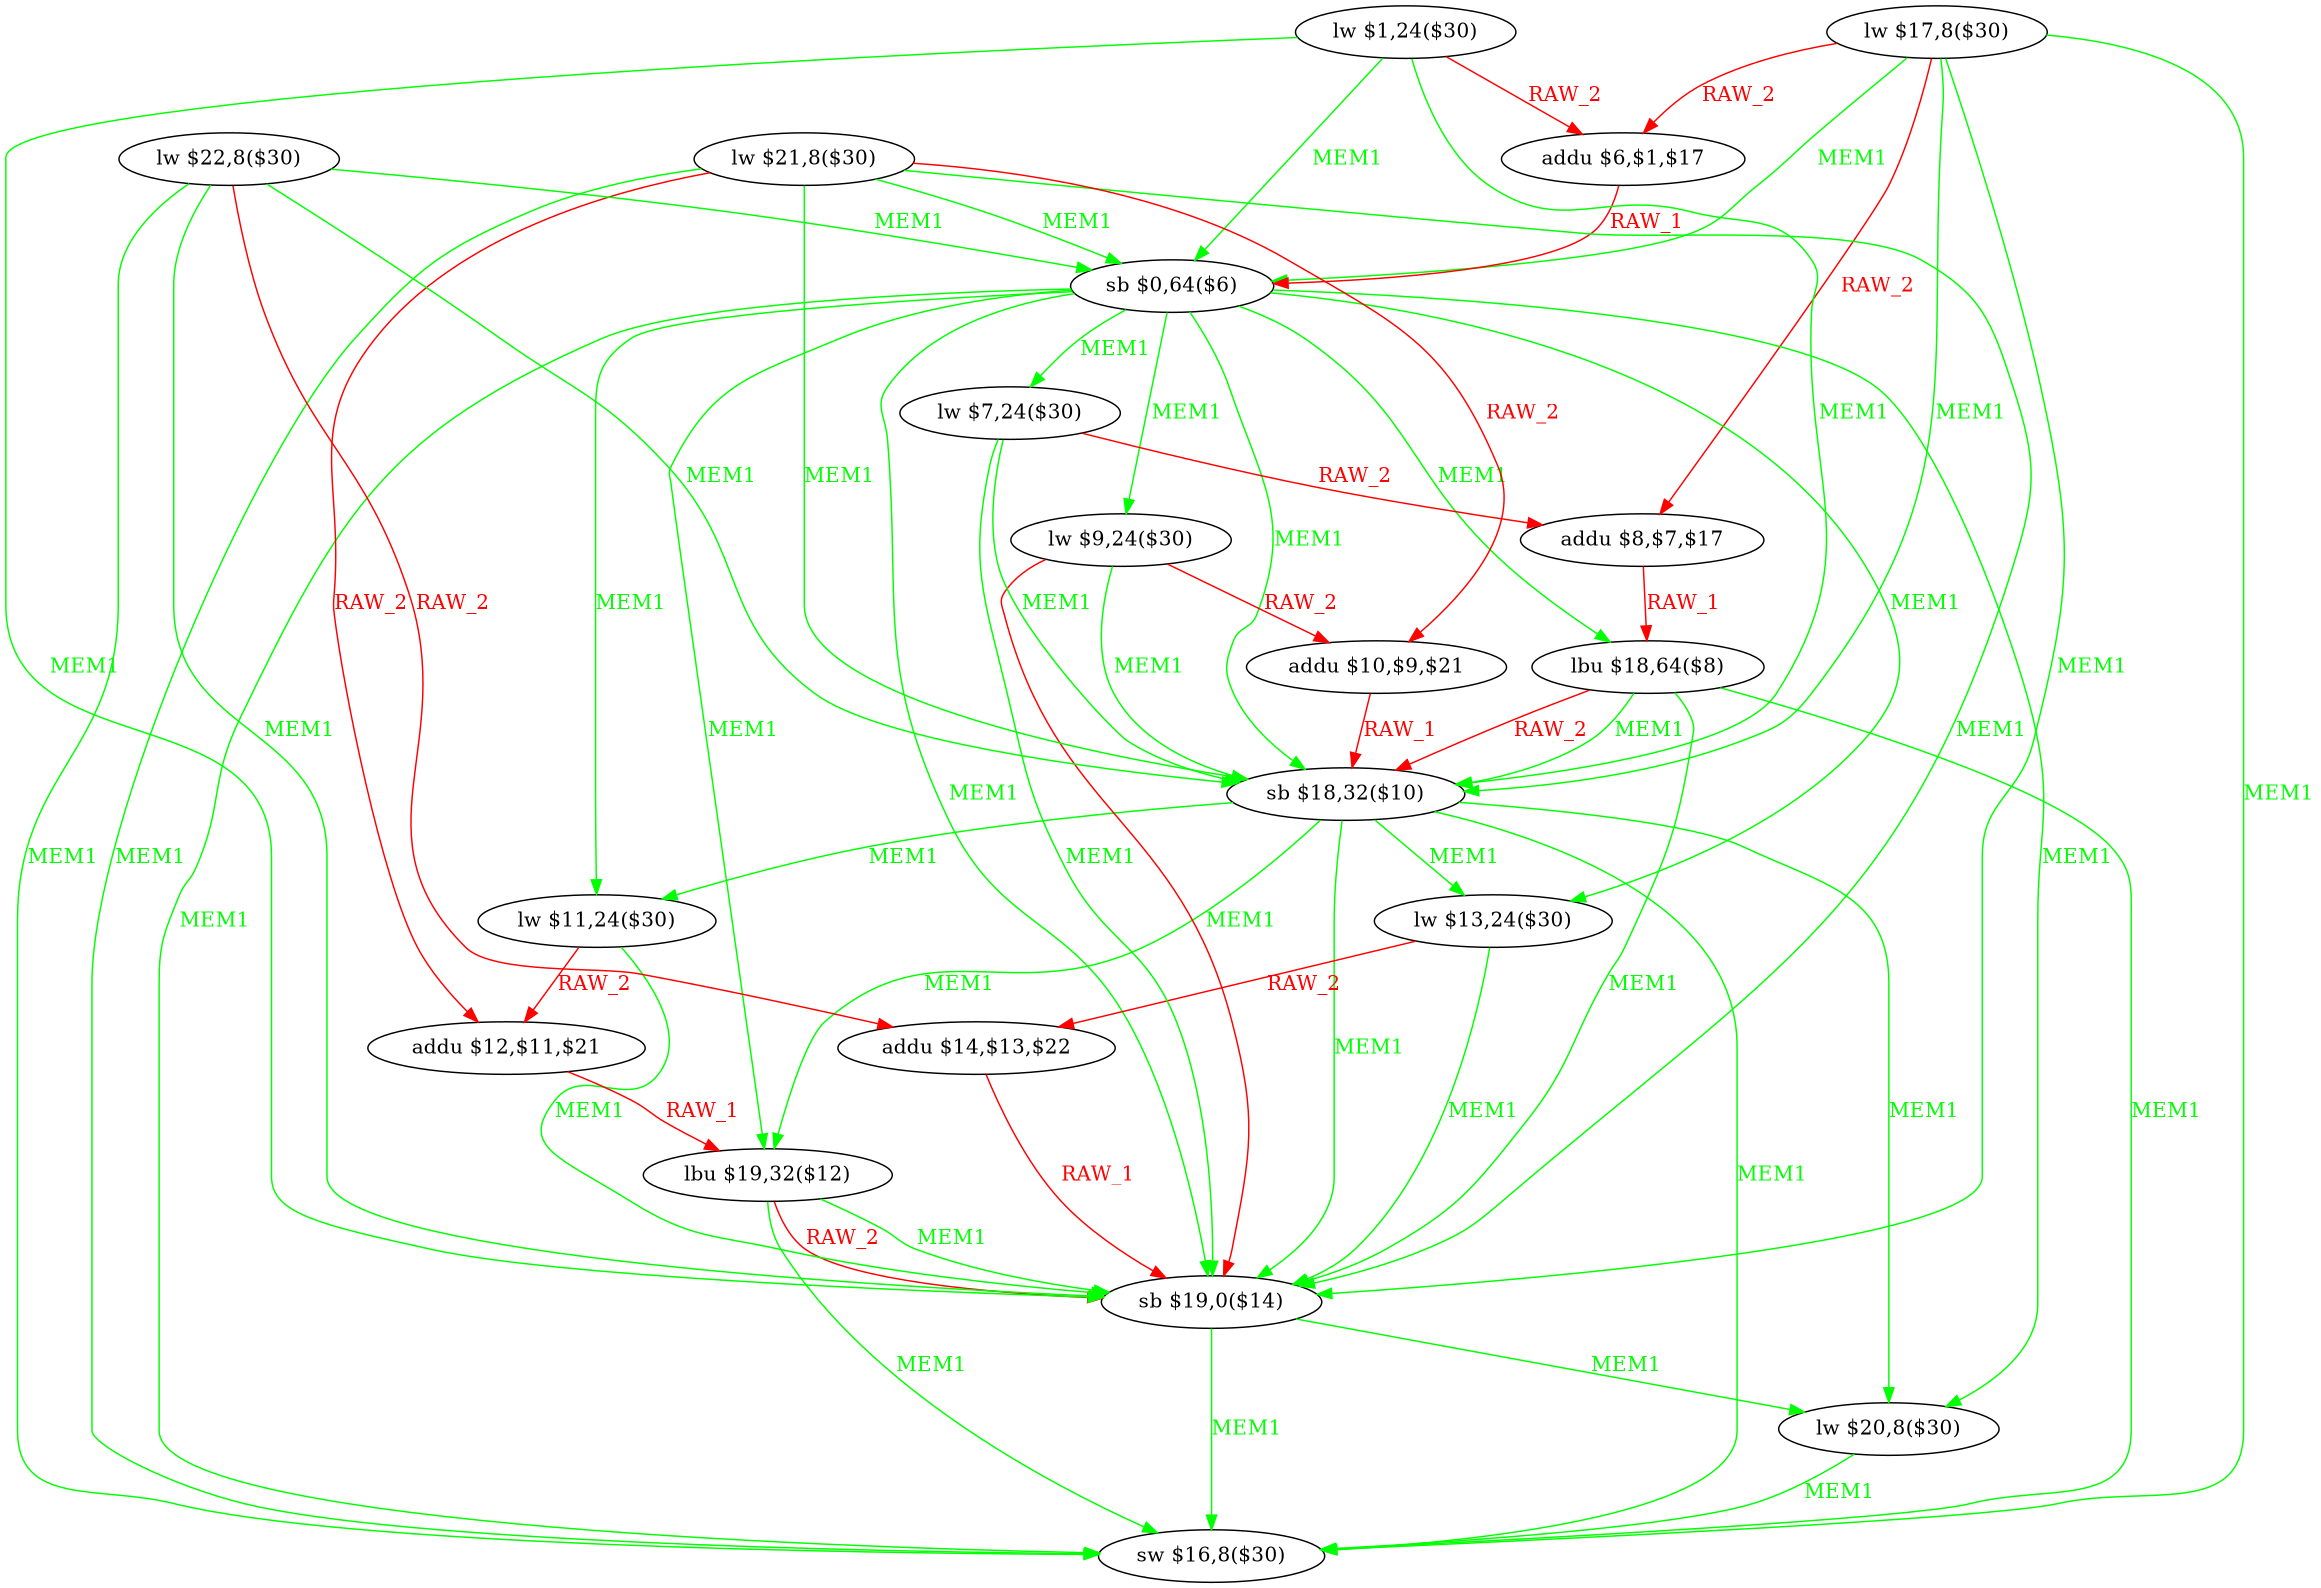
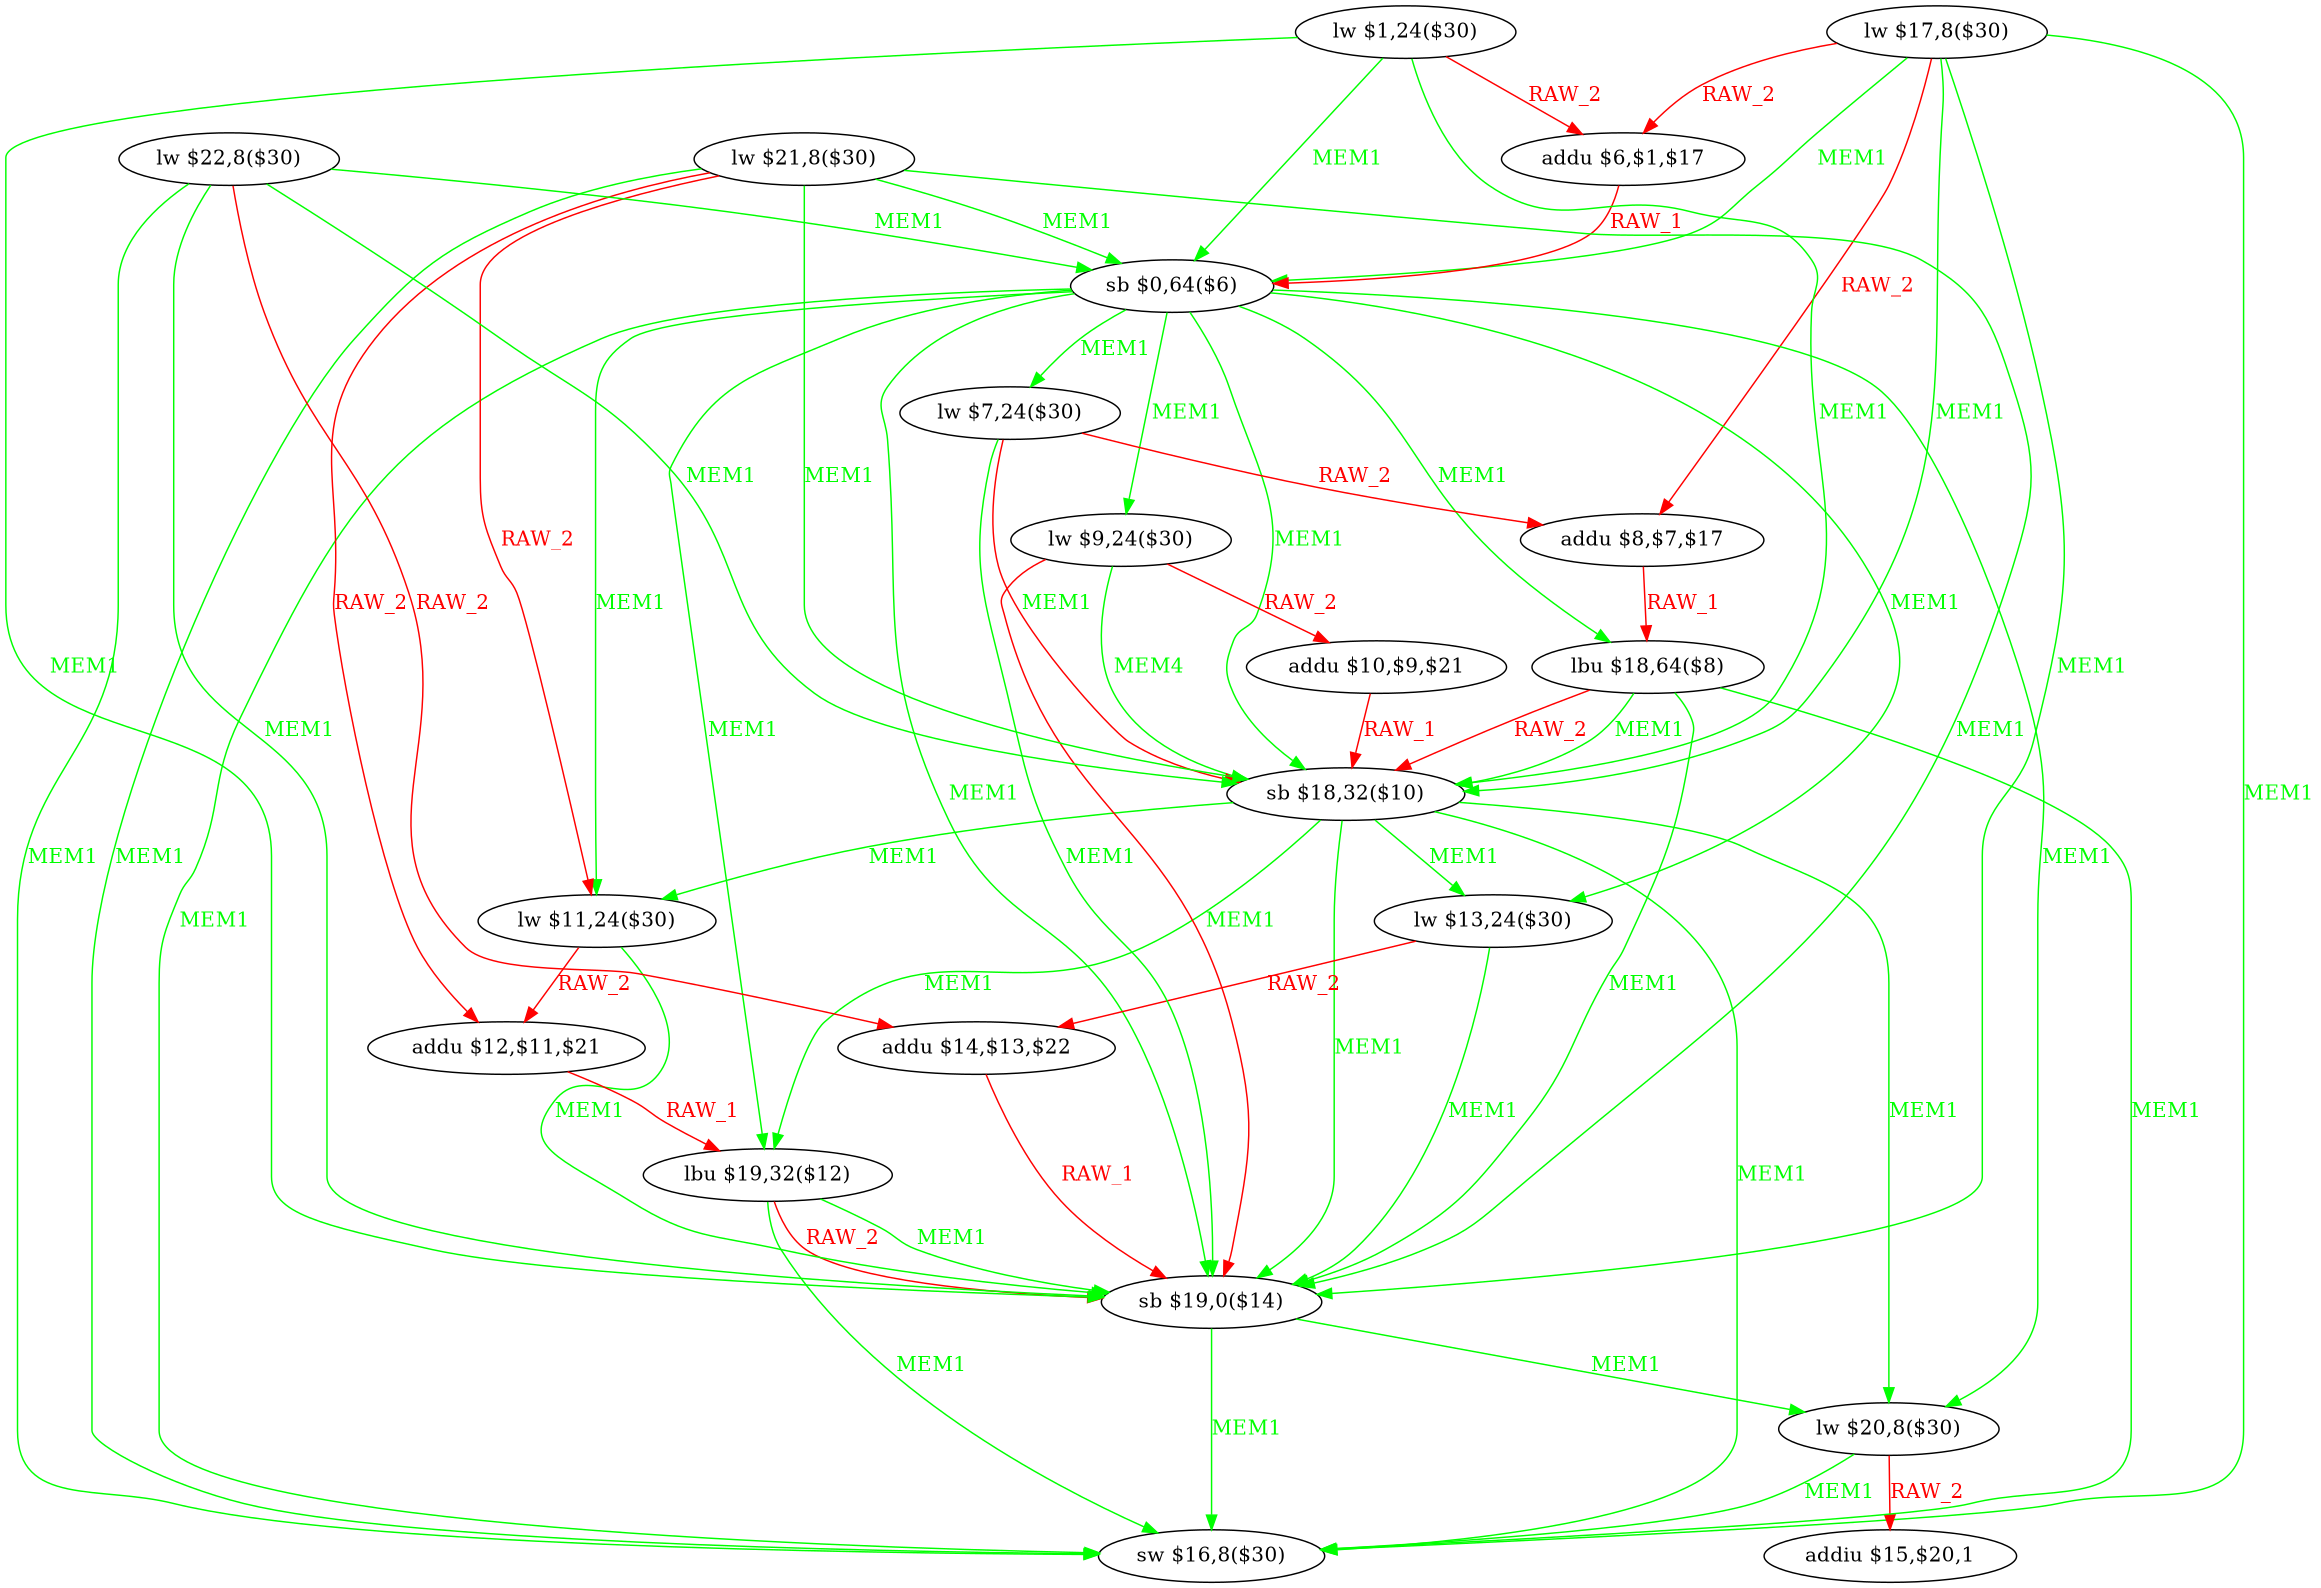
edge "lw $21,8($30)" -> "addu $10,$9,$21": now "lw $21,8($30)" -> "lw $11,24($30)"
edge "lw $7,24($30)" -> "sb $18,32($10)": color green -> red
edge "lw $9,24($30)" -> "sb $18,32($10)": label "MEM1" -> "MEM4"
node "addiu $15,$20,1": added
